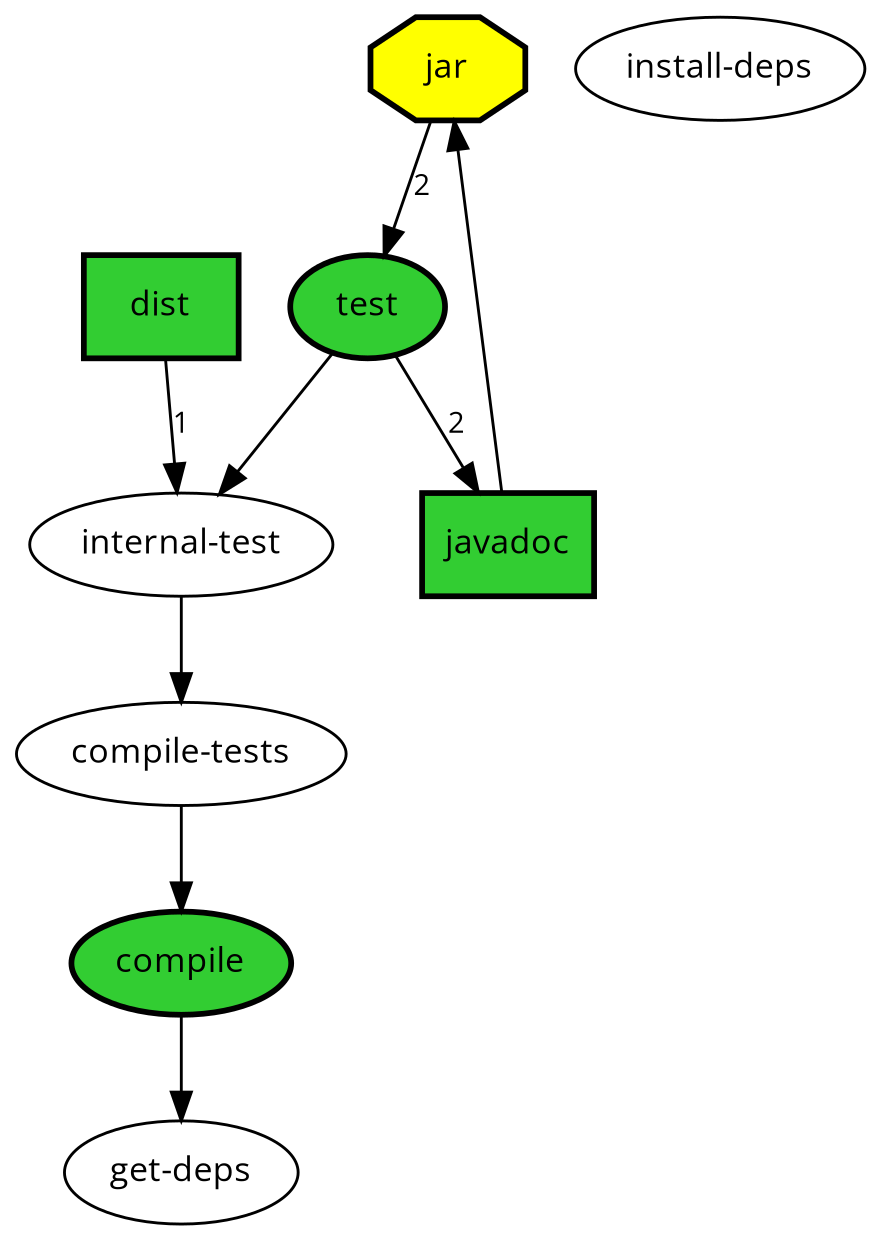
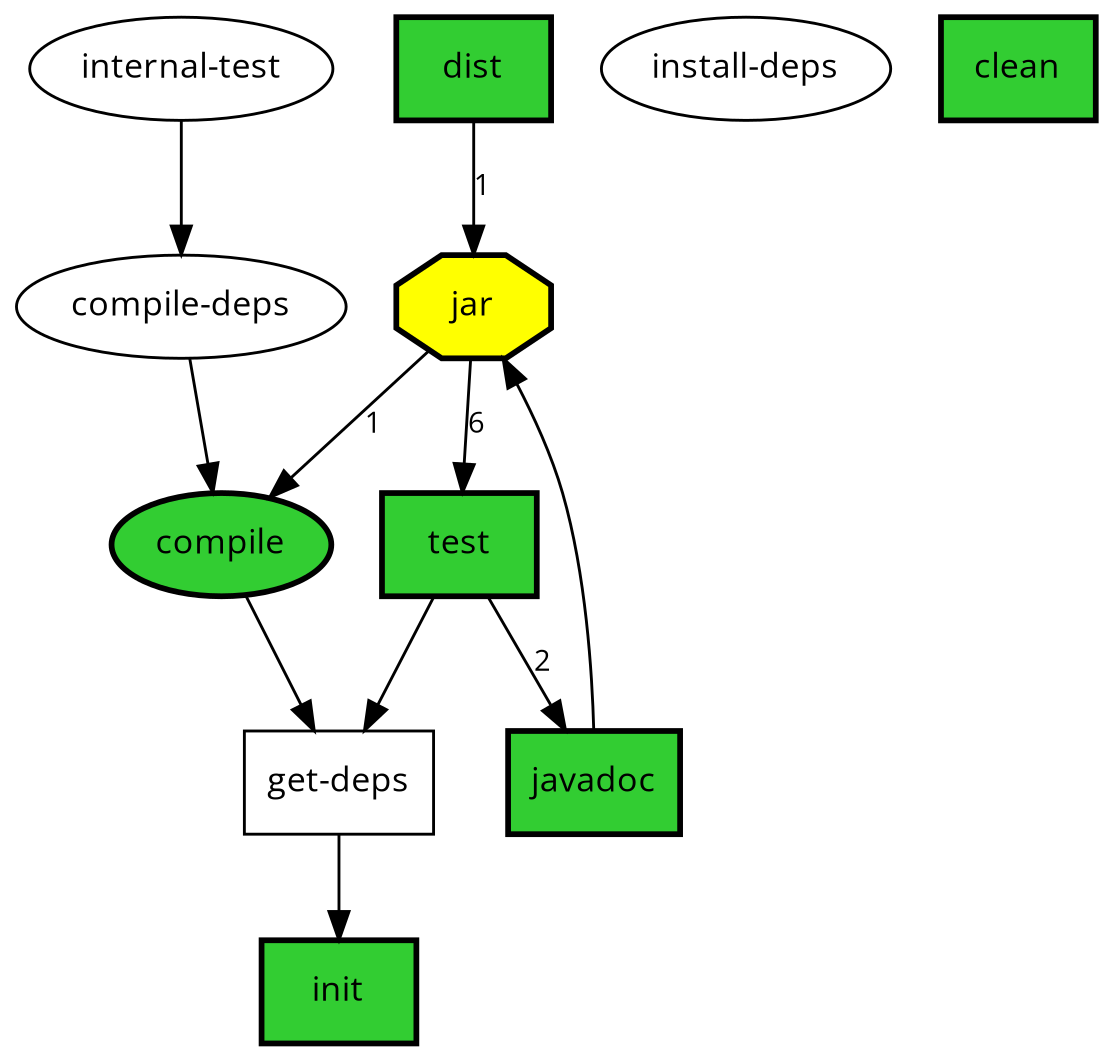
node "clean": added
edge "jar" -> "test": label "2" -> "6"
node "test": shape ellipse -> box
edge "dist" -> "internal-test": now "dist" -> "jar"
edge "test" -> "internal-test": now "test" -> "get-deps"
edge "jar" -> "compile": added, label "1"
node "compile-tests": label "compile-tests" -> "compile-deps"
node "init": added
node "get-deps": shape ellipse -> box
